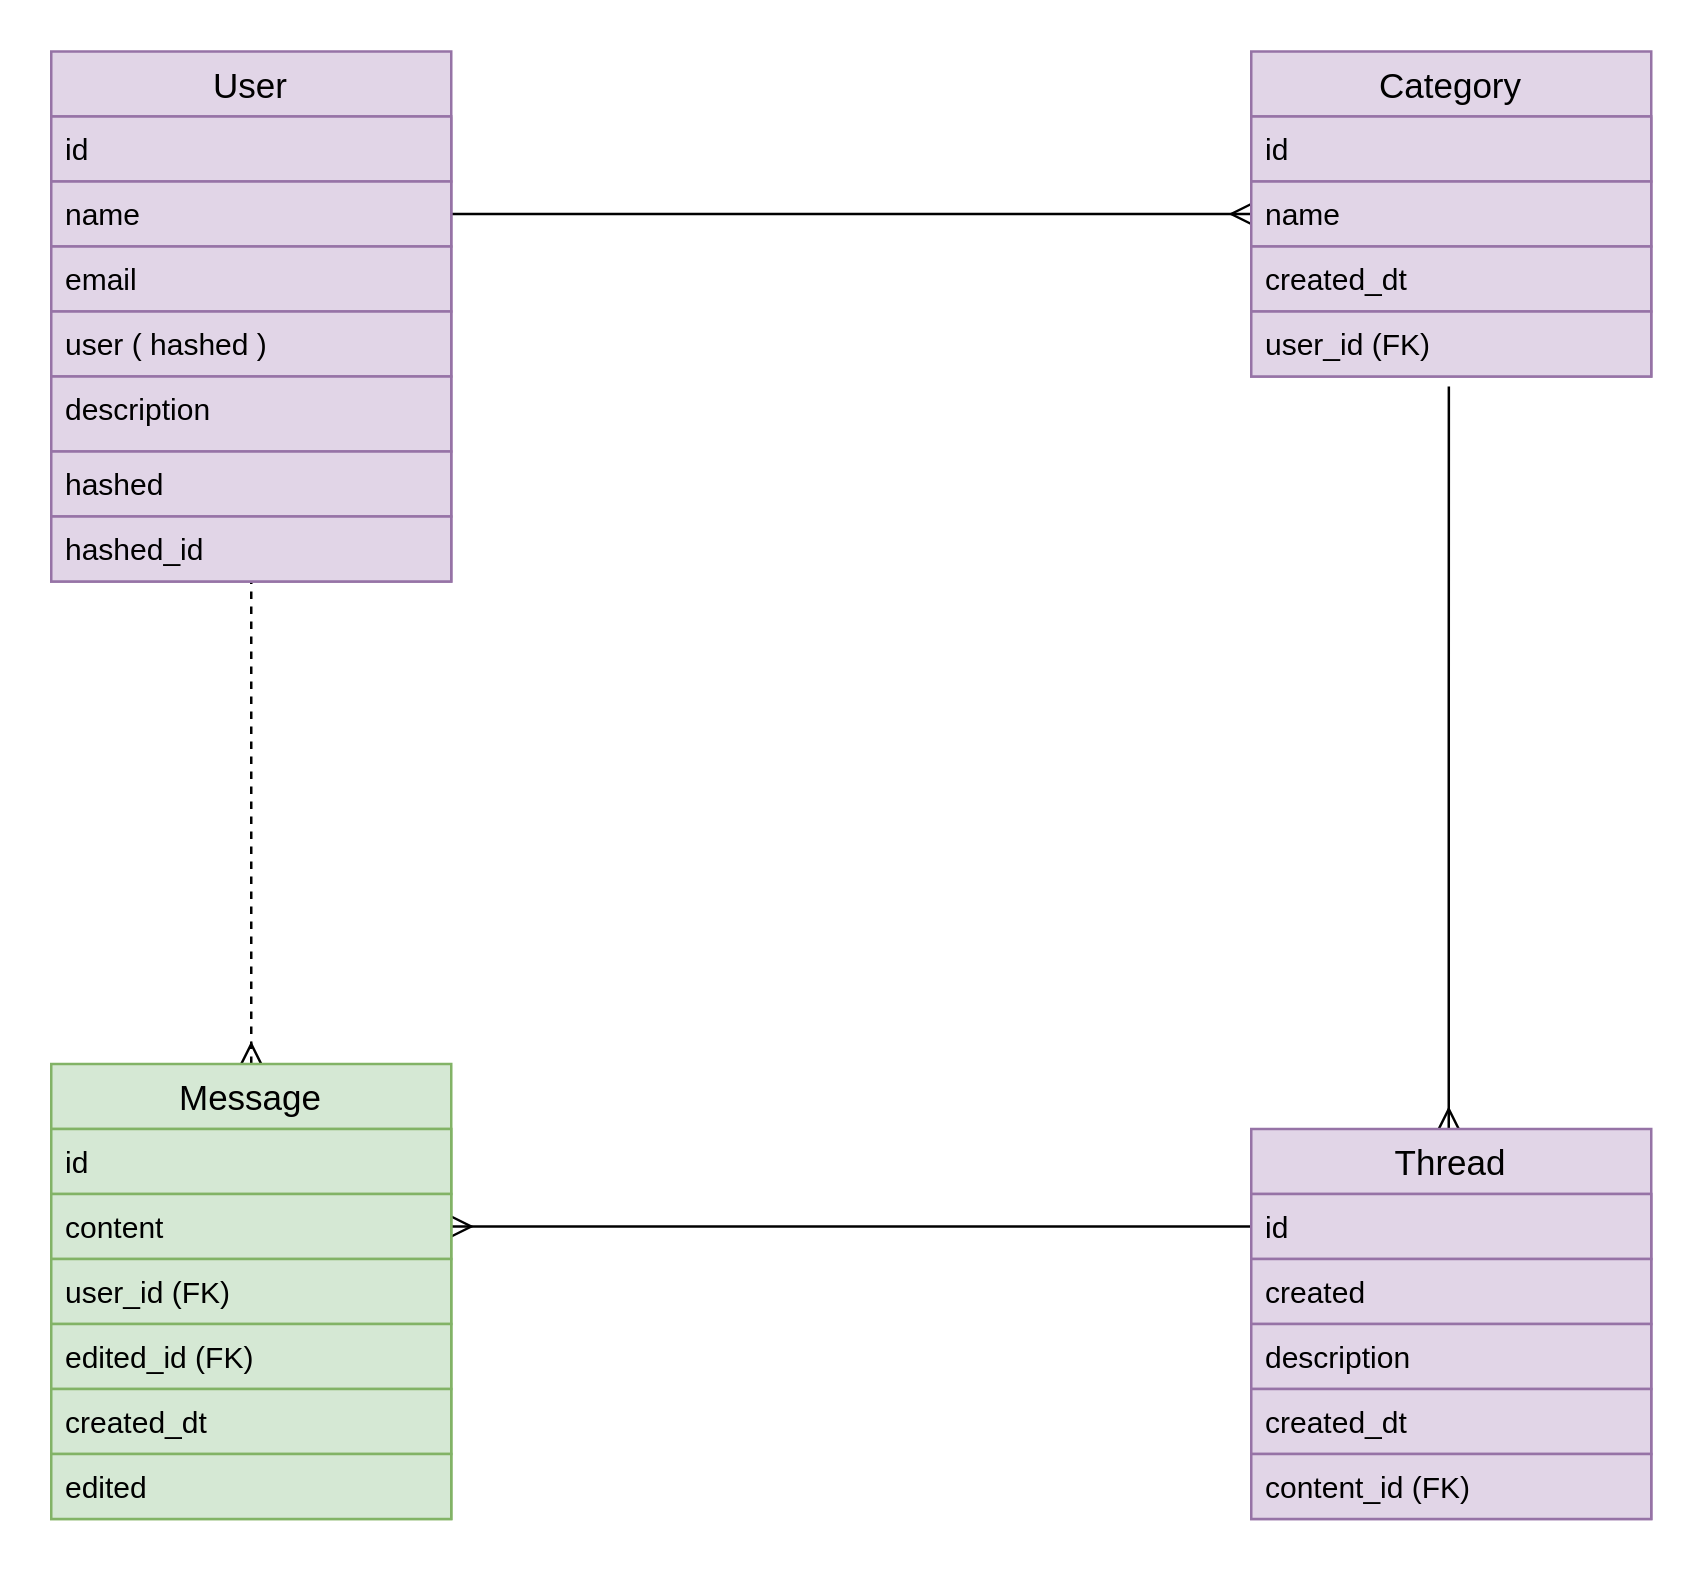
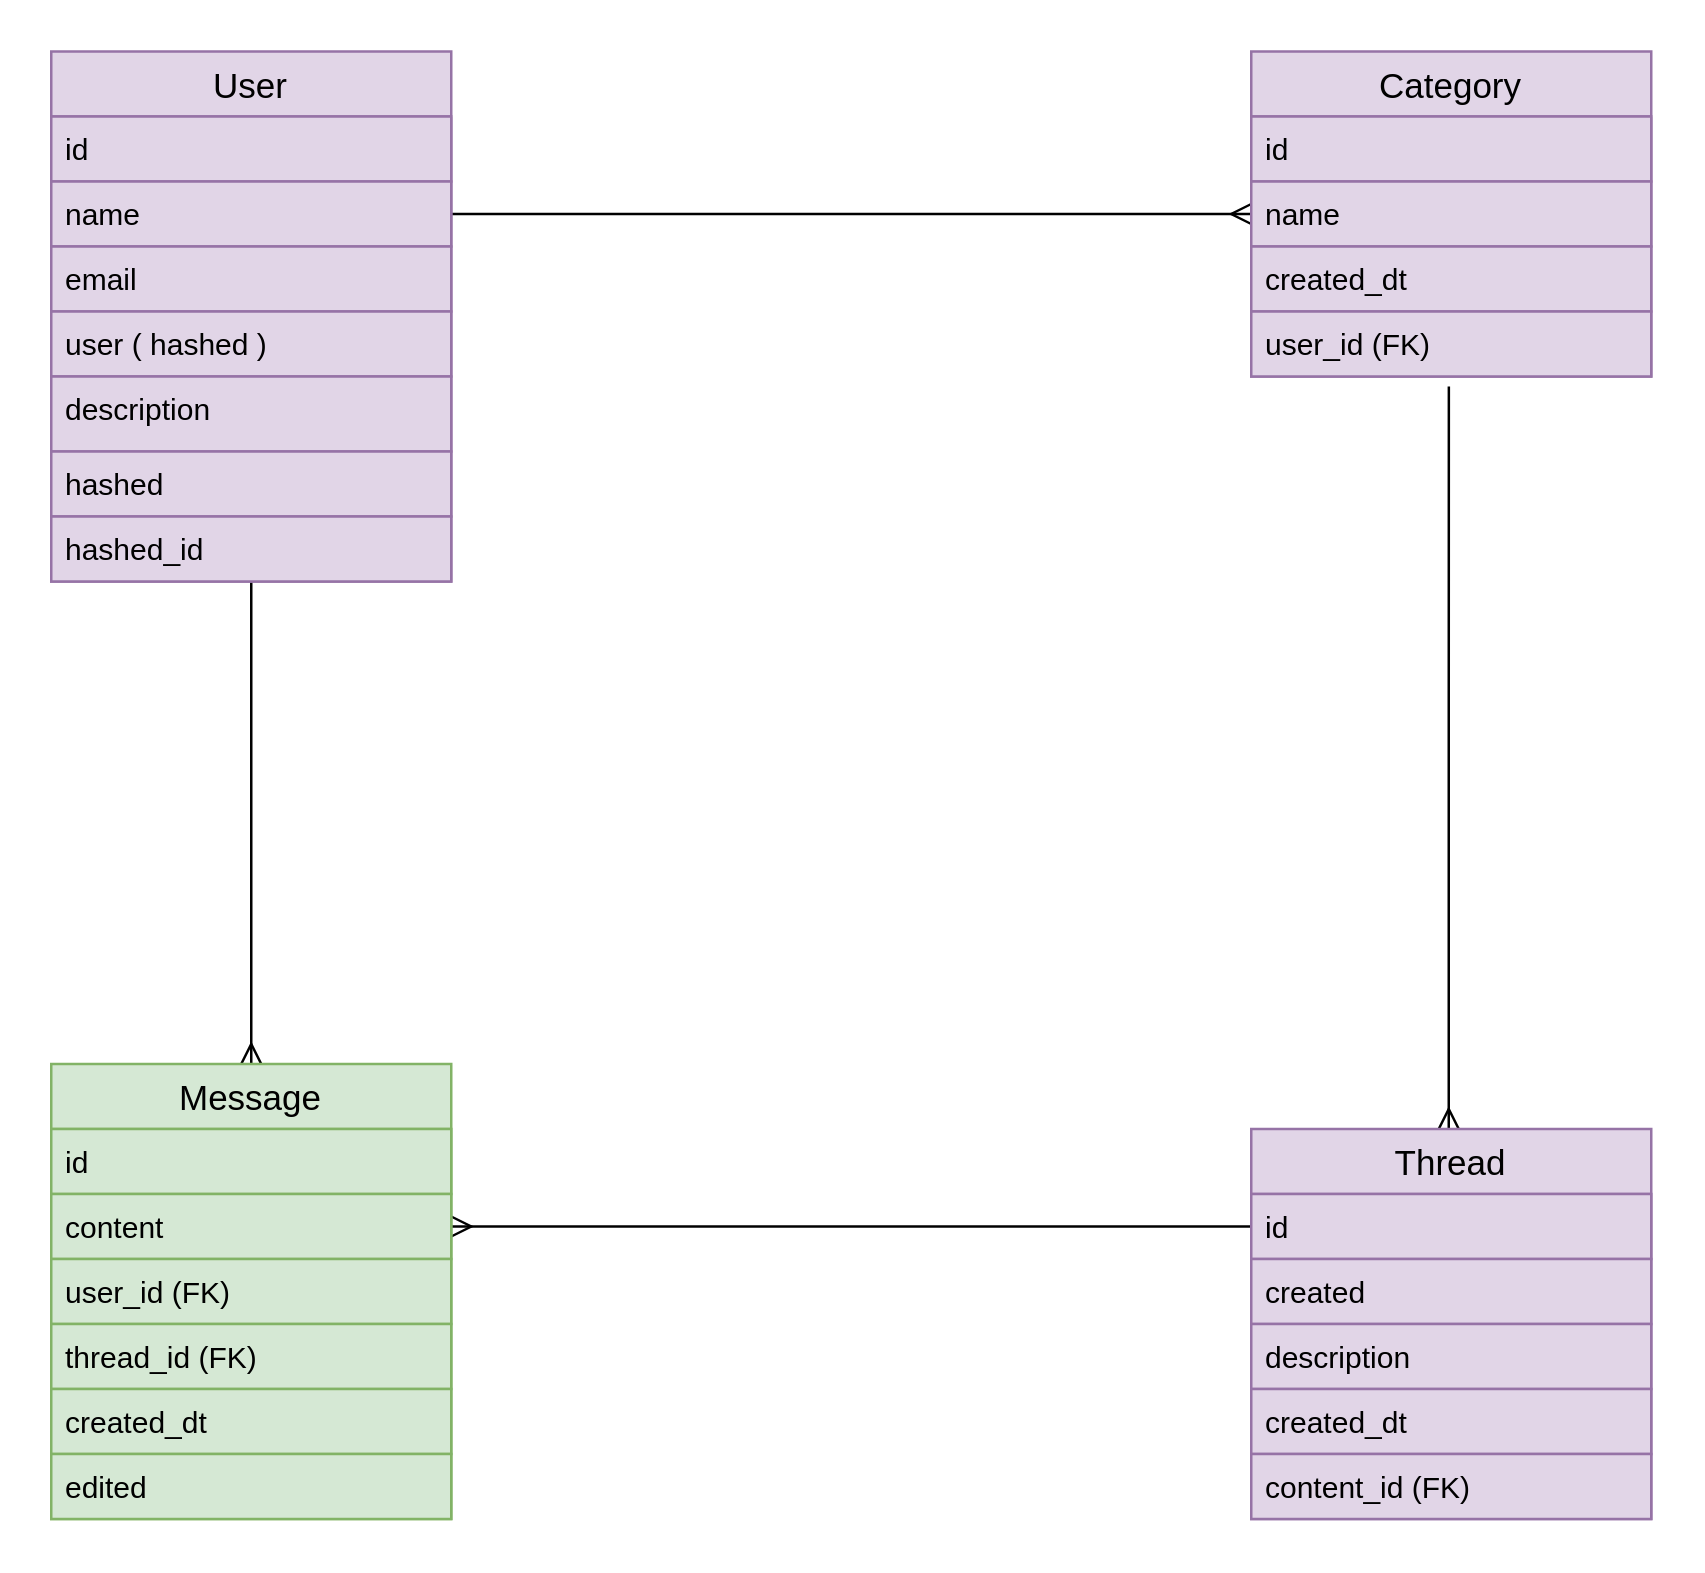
edge "hashed_id" -> "Message": style dashed -> solid
node "edited_id (FK)": label "edited_id (FK)" -> "thread_id (FK)"
